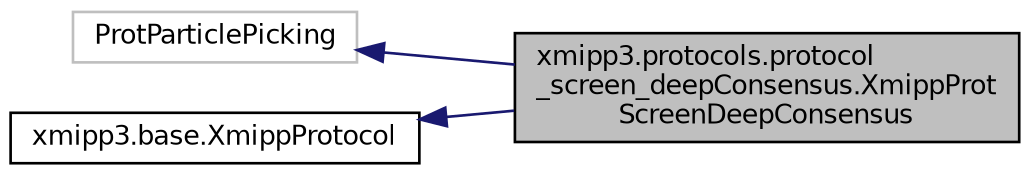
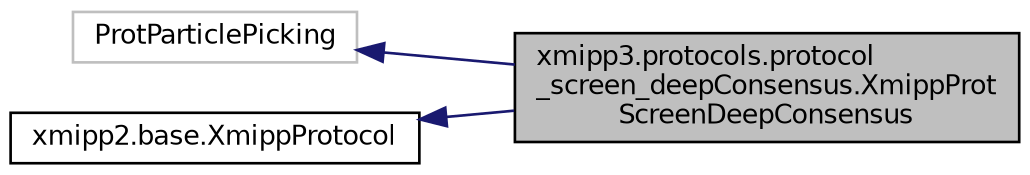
node "xmipp3.base.XmippProtocol": label "xmipp3.base.XmippProtocol" -> "xmipp2.base.XmippProtocol"
